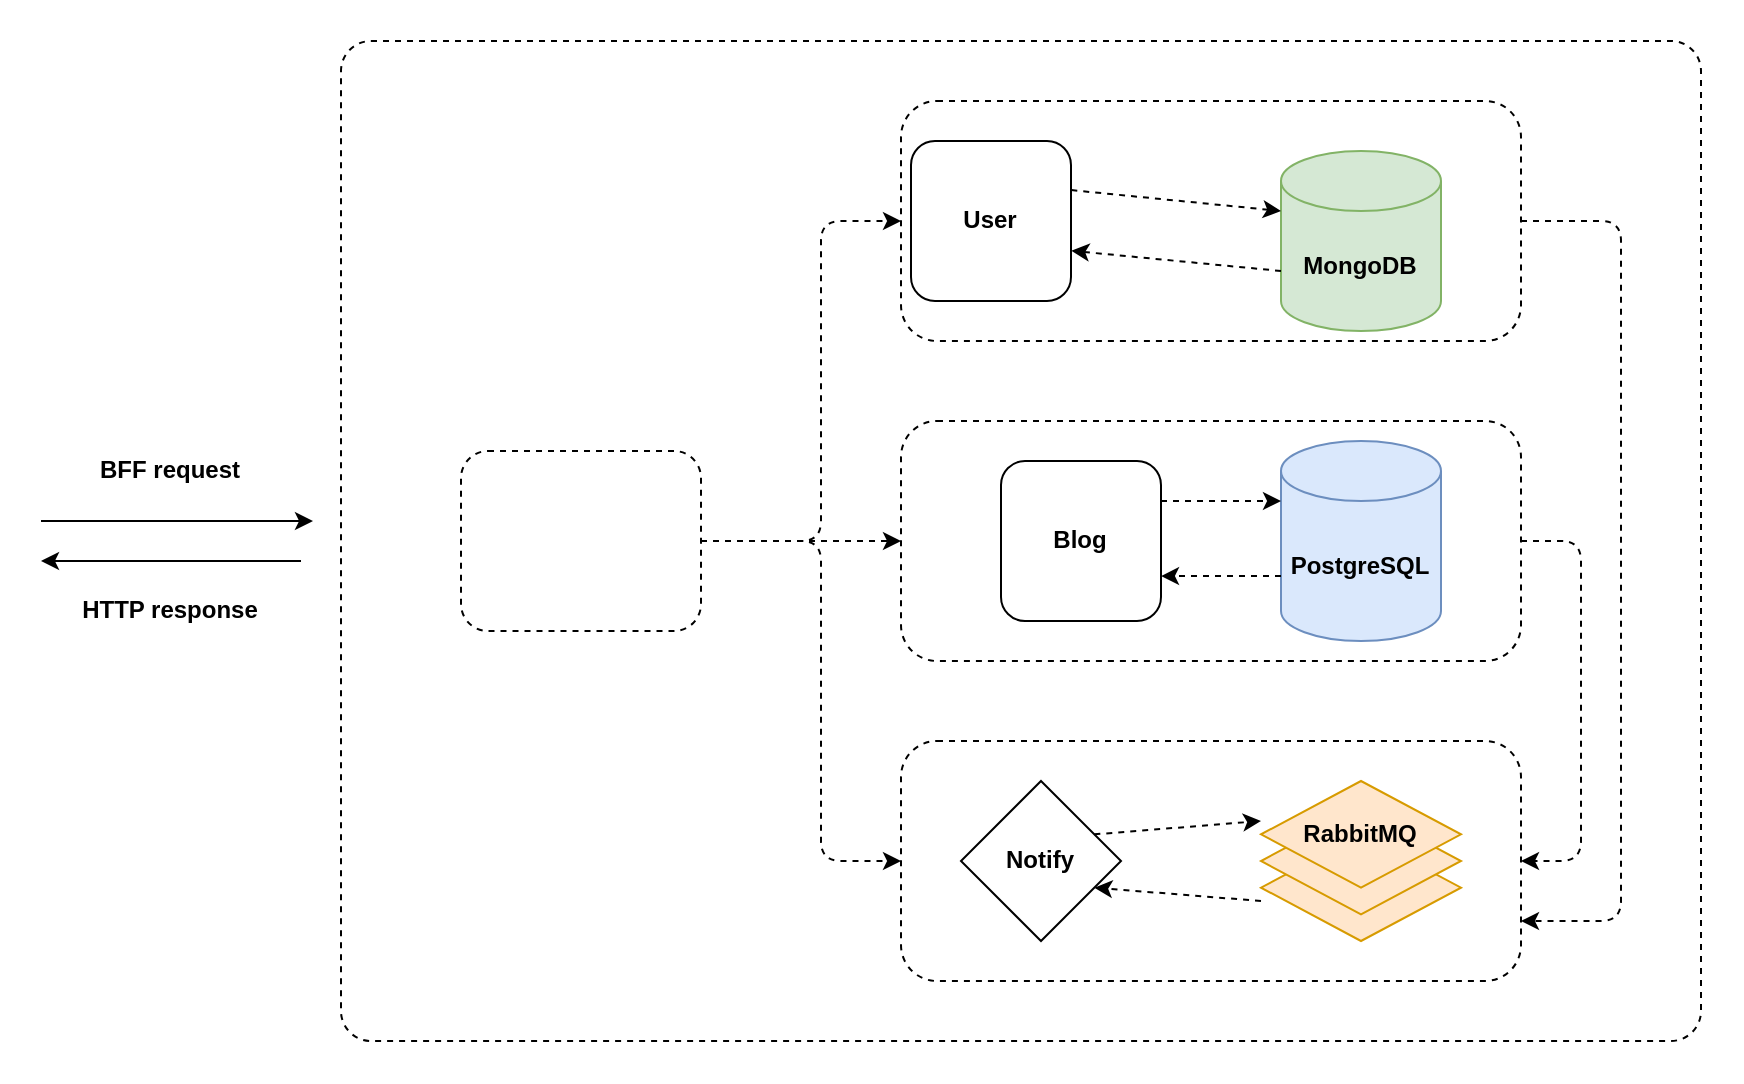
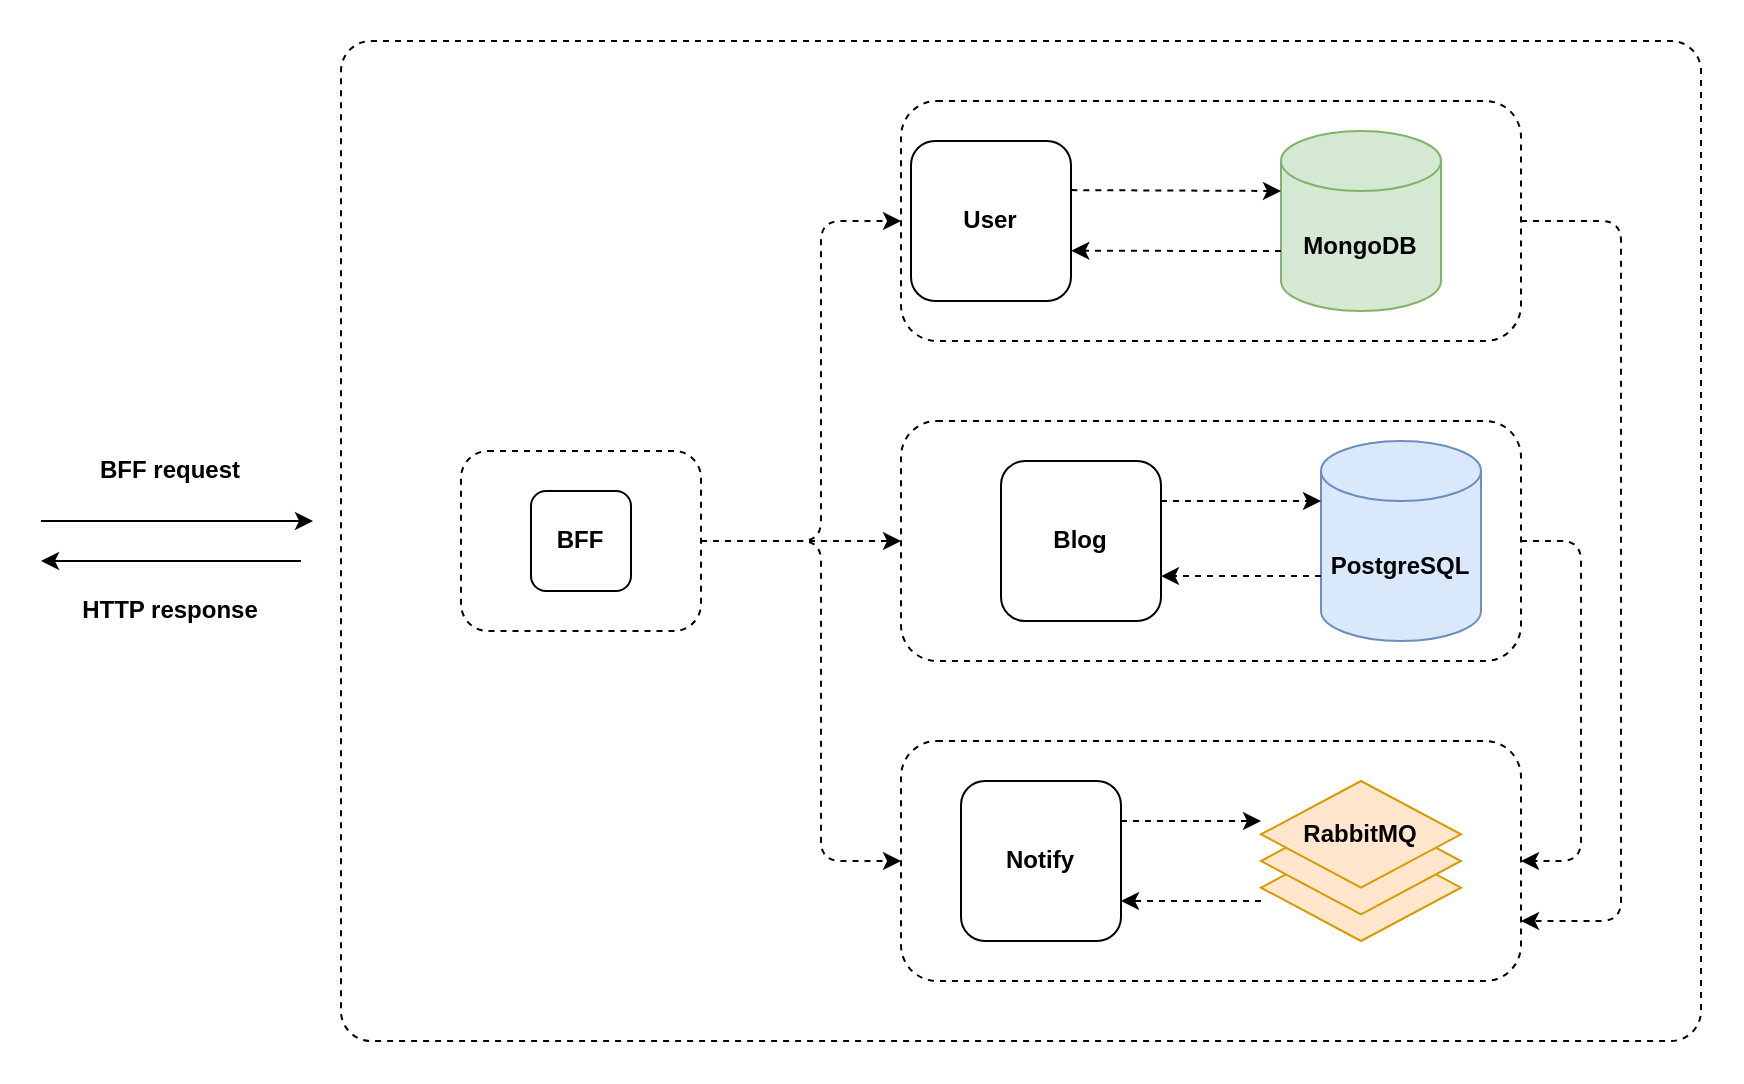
node "MongoDB": moved (1361, 241) -> (1361, 221)
node "BFF": added
node "PostgreSQL": moved (1361, 541) -> (1401, 541)
node "Notify": shape diamond -> rounded rectangle
